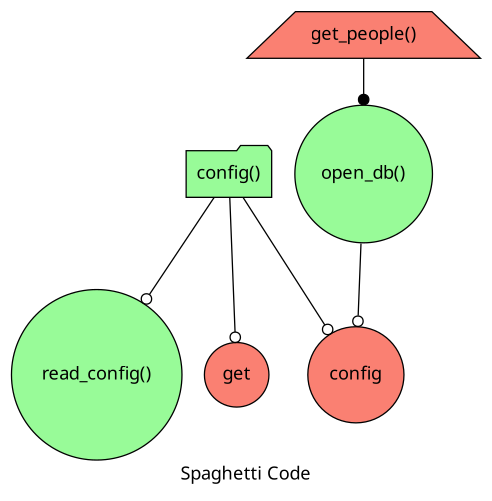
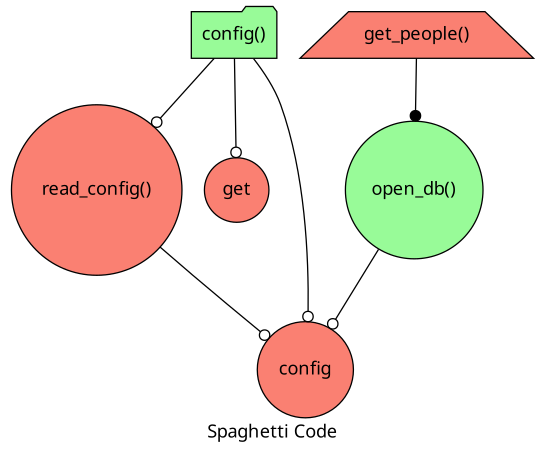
edge "read_config()" -> "config": added
node "read_config()": fillcolor palegreen -> salmon
